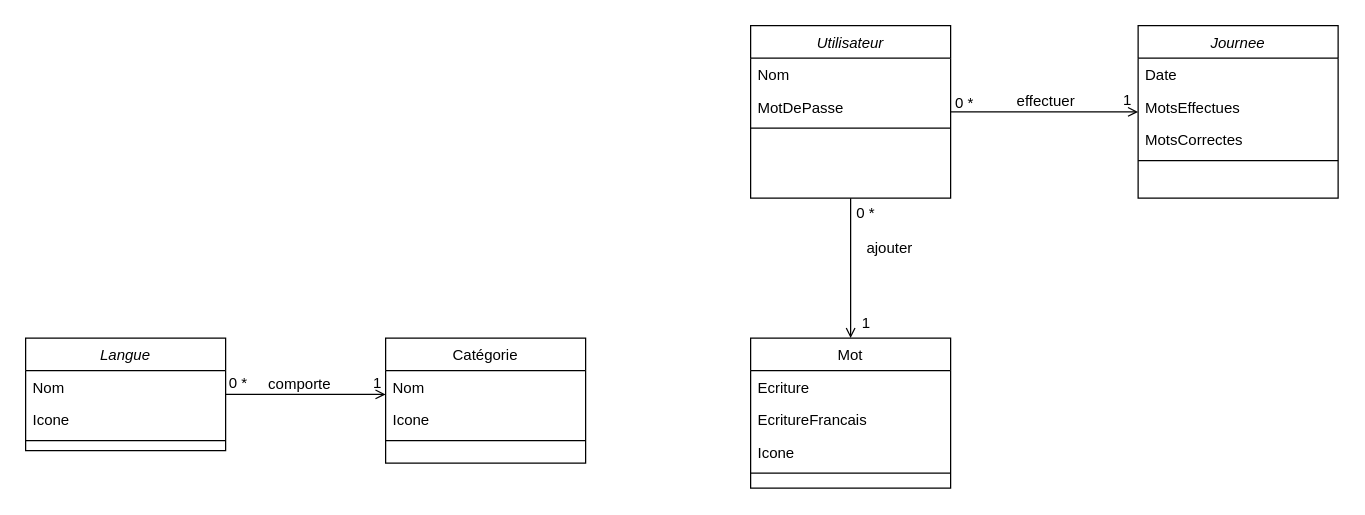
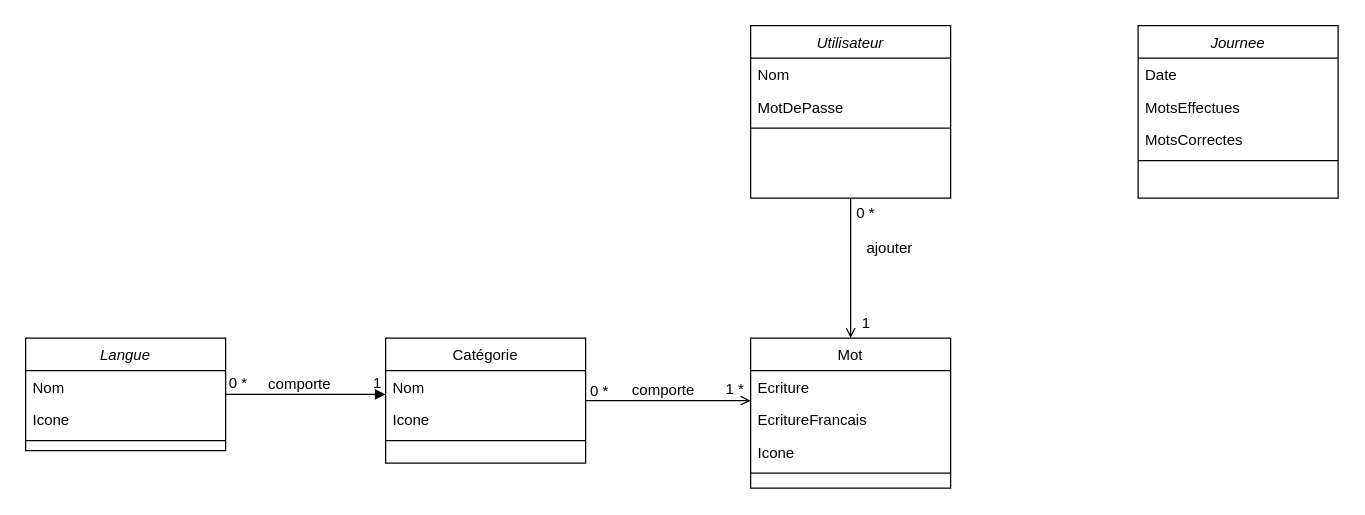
edge "Utilisateur" -> "Journee": removed, labels "0 *", "effectuer", "1"
edge "Langue" -> "Catégorie": arrowhead open -> block
edge "Catégorie" -> "Mot": added, labels "0 *", "comporte", "1 *"
